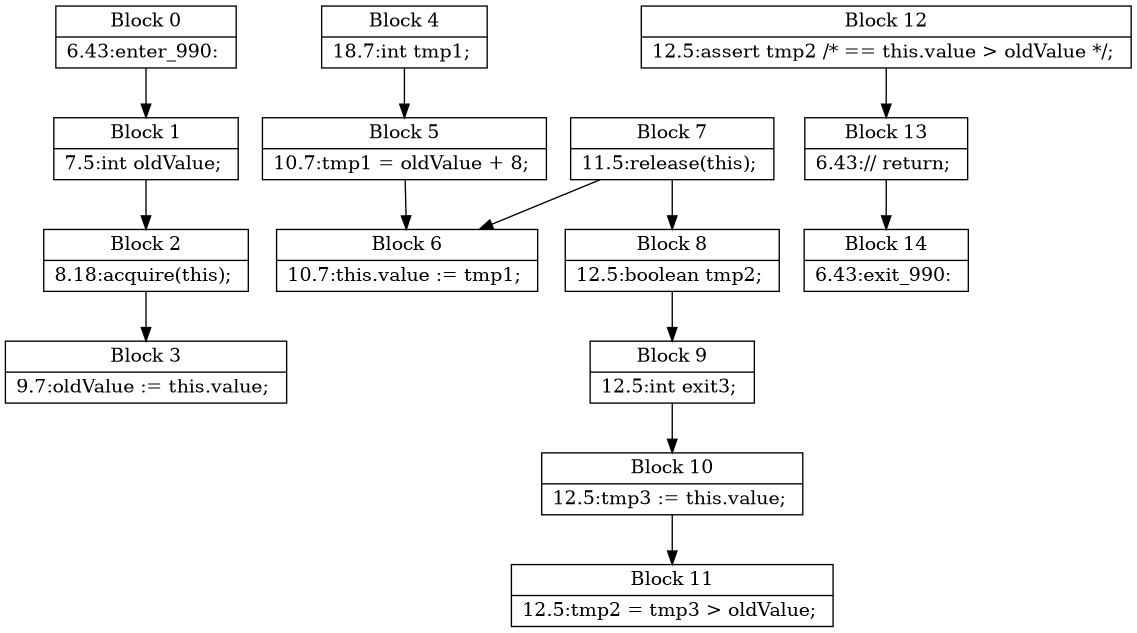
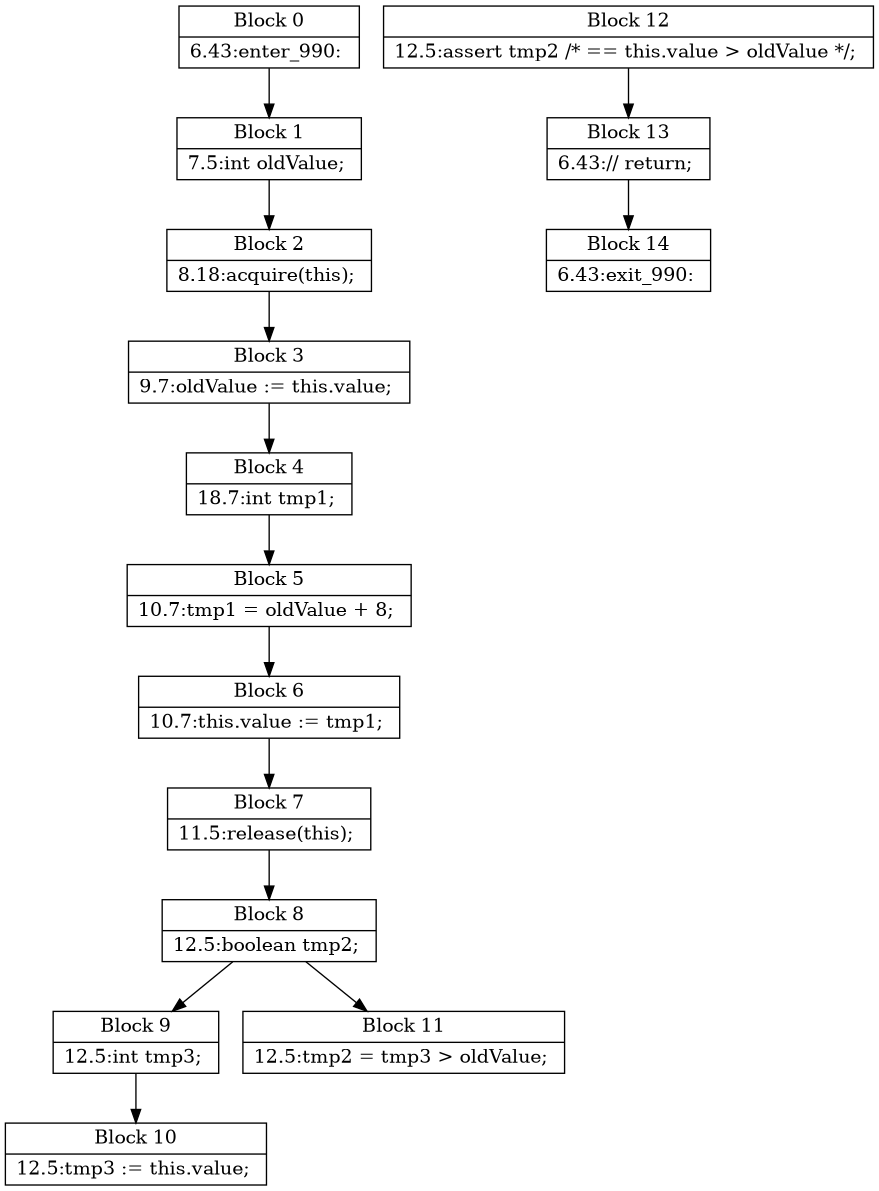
edge "Block 7" -> "Block 6": reversed
node "Block 9": text "12.5:int exit3;" -> "12.5:int tmp3;"
edge "Block 3" -> "Block 4": added
edge "Block 10" -> "Block 11": now "Block 8" -> "Block 11"
